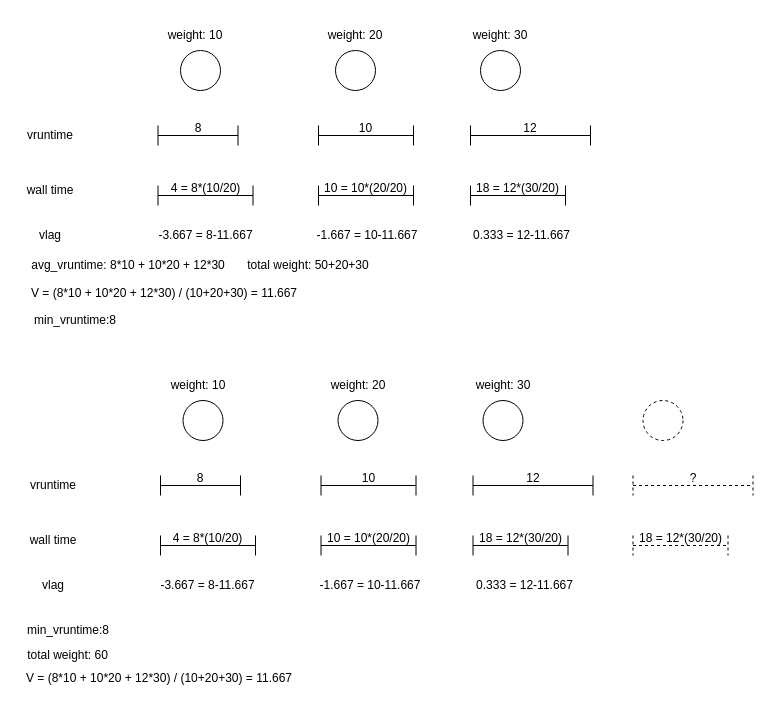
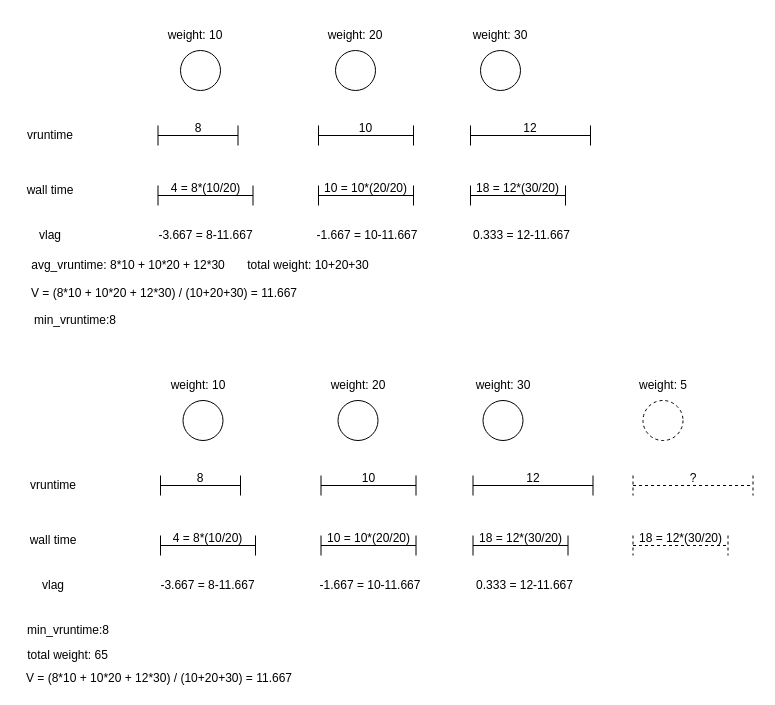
node "total weight: 50+20+30": label "total weight: 50+20+30" -> "total weight: 10+20+30"
node "weight: 5": added
node "total weight: 60": label "total weight: 60" -> "total weight: 65"
